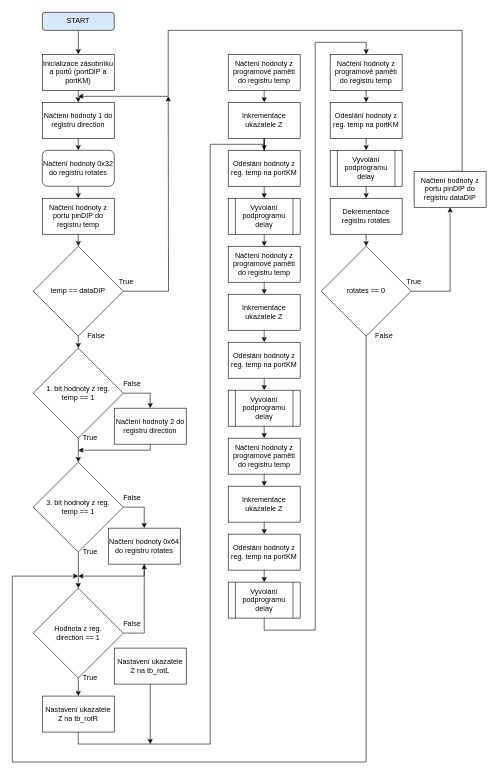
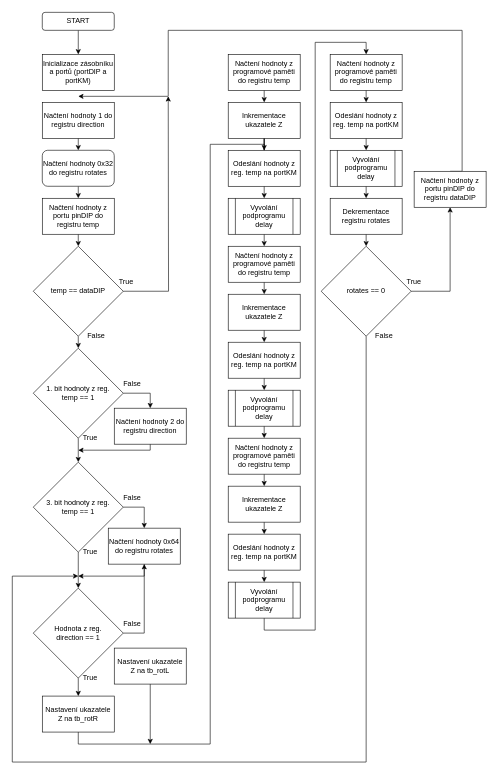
node "START": fillcolor #dae8fc -> #ffffff
edge "Inicializace zásobníku a portů (portDIP a portKM)" -> "Načtení hodnoty 1 do registru direction": removed
